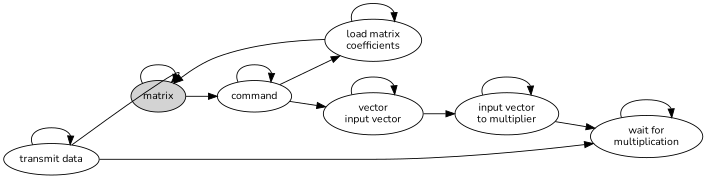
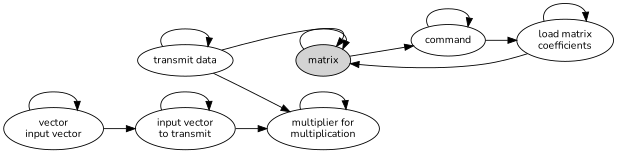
edge "command" -> "vector input vector": removed
node "input vector to multiplier": label "input vector to multiplier" -> "input vector to transmit"
node "wait for multiplication": label "wait for multiplication" -> "multiplier for multiplication"
